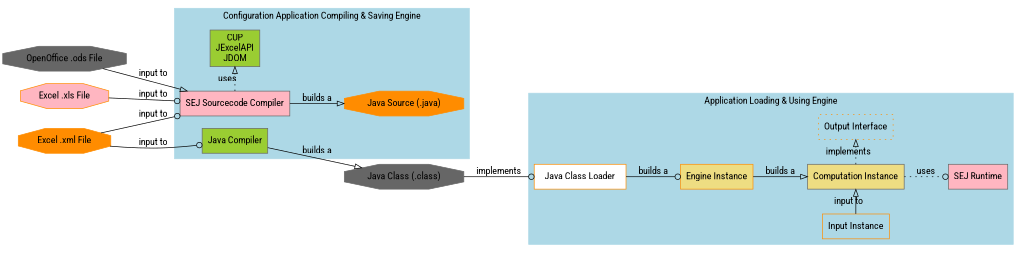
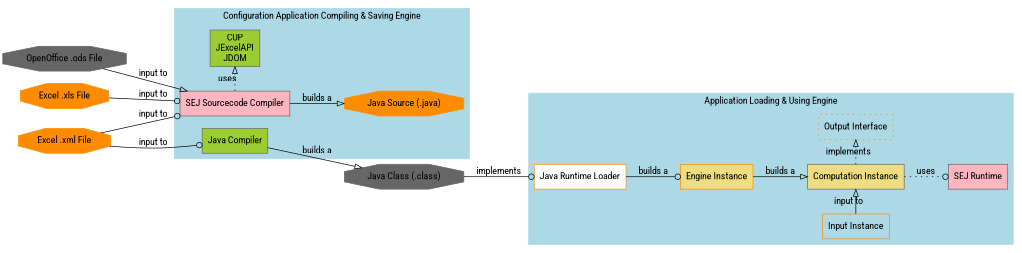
node "Excel .xls File": fillcolor lightpink -> darkorange
node "Java Class Loader": label "Java Class Loader" -> "Java Runtime Loader"
